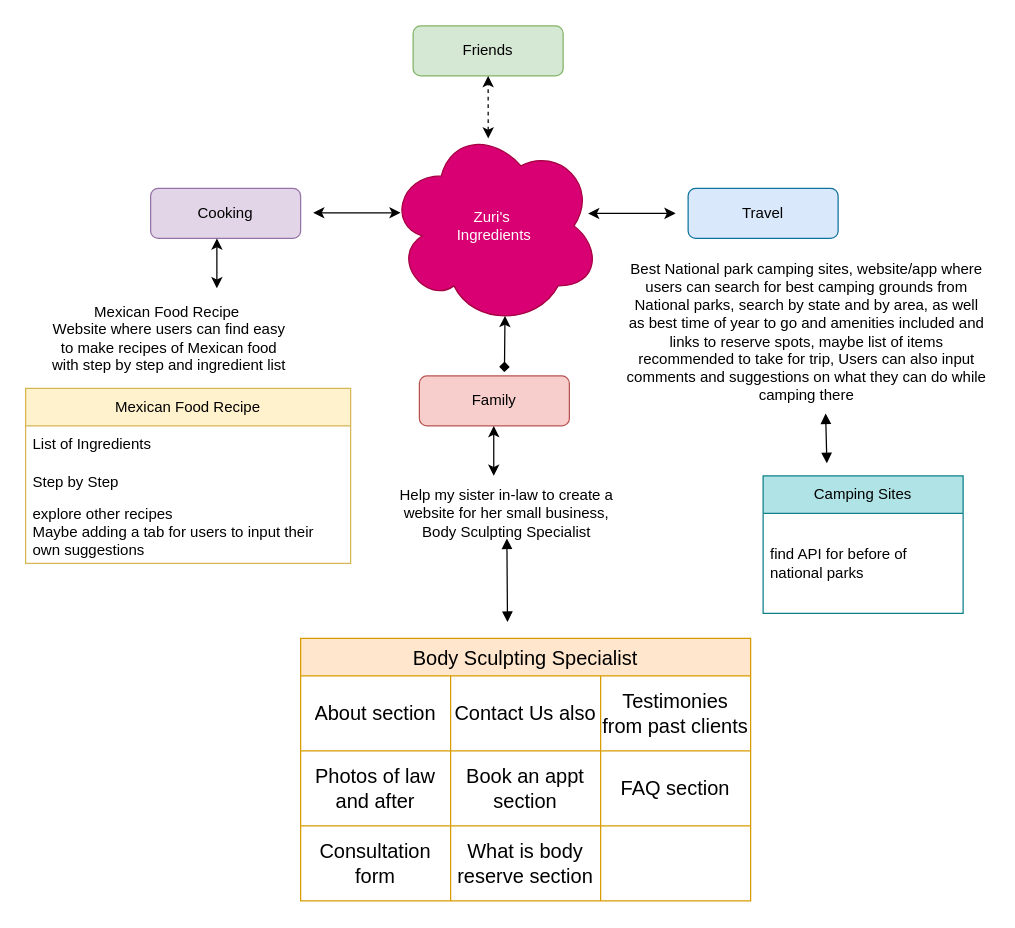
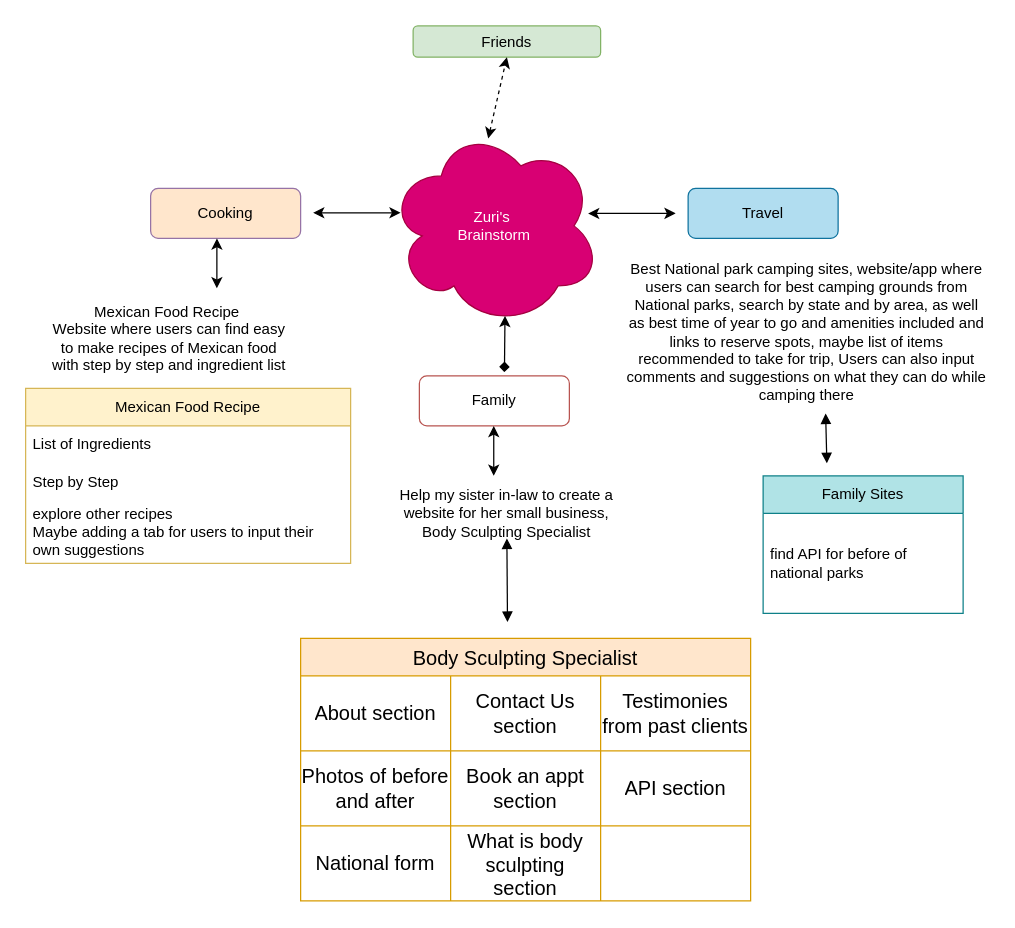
node "Friends": size 150x50 -> 188x31
node "Cooking": fillcolor #e1d5e7 -> #ffe6cc
node "Travel": fillcolor #dae8fc -> #b1ddf0
node "Zuri's Ingredients": label "Zuri's Ingredients" -> "Zuri's Brainstorm"
node "Family": fillcolor #f8cecc -> #ffffff
node "Camping Sites": label "Camping Sites" -> "Family Sites"
node "Contact Us also": label "Contact Us also" -> "Contact Us section"
node "Photos of law and after": label "Photos of law and after" -> "Photos of before and after"
node "FAQ section": label "FAQ section" -> "API section"
node "Consultation form": label "Consultation form" -> "National form"
node "What is body reserve section": label "What is body reserve section" -> "What is body sculpting section"
